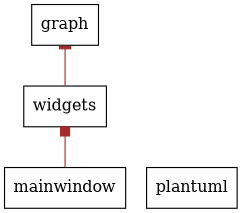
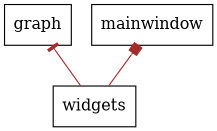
edge "mainwindow" -> "widgets": reversed
node "plantuml": removed
